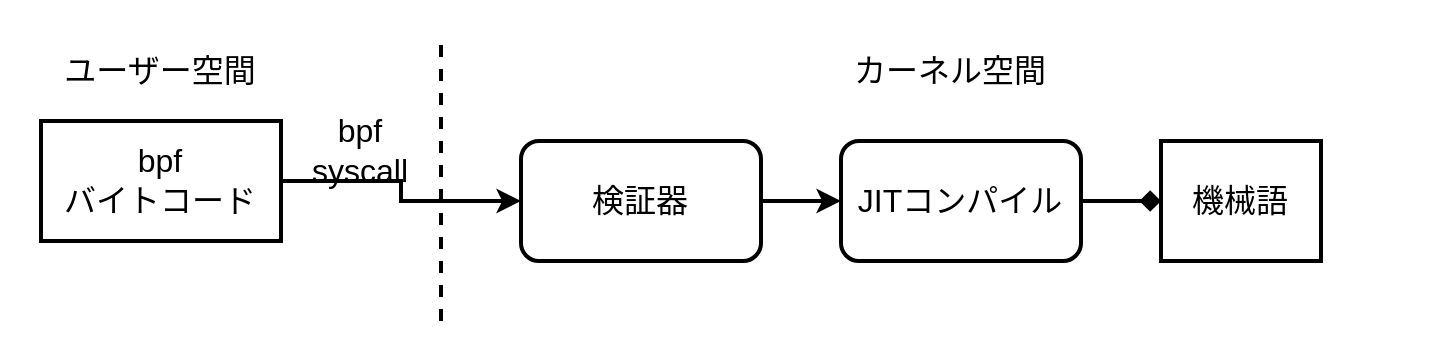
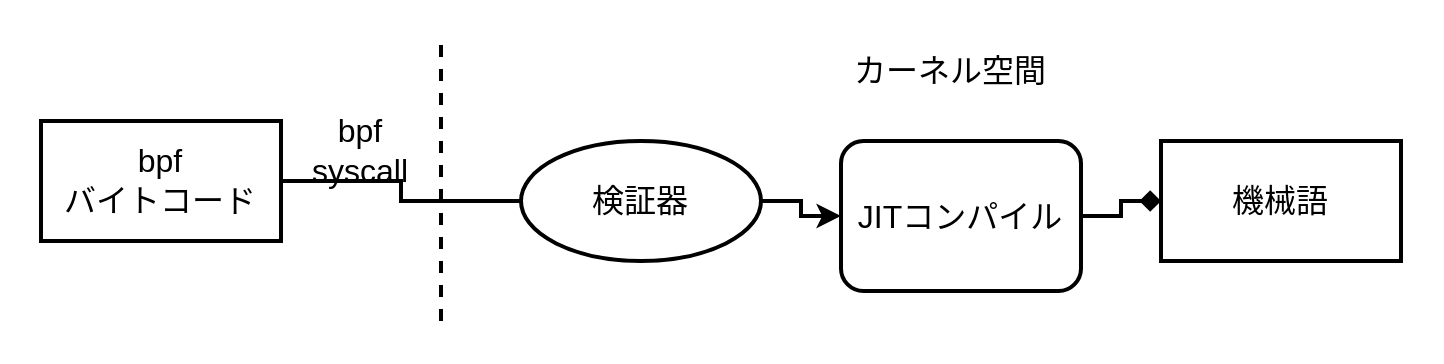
node "ユーザー空間": removed
edge "bpf バイトコード" -> "検証器": arrowhead classic -> none
node "検証器": shape rounded rectangle -> ellipse
node "JITコンパイル": size 240x120 -> 240x150
node "機械語": size 160x120 -> 240x120
